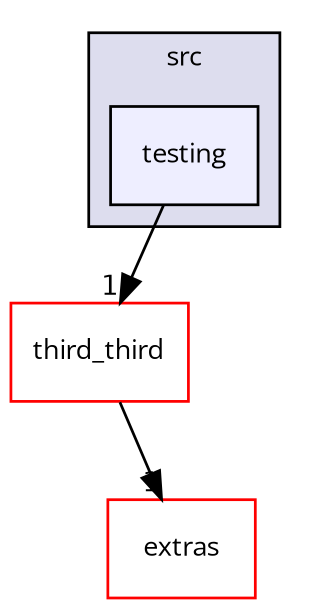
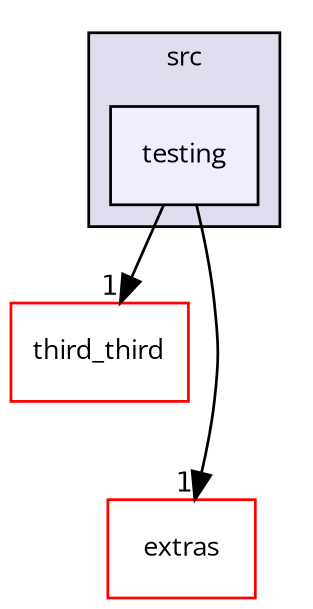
edge "third_third" -> "extras": now "testing" -> "extras"
